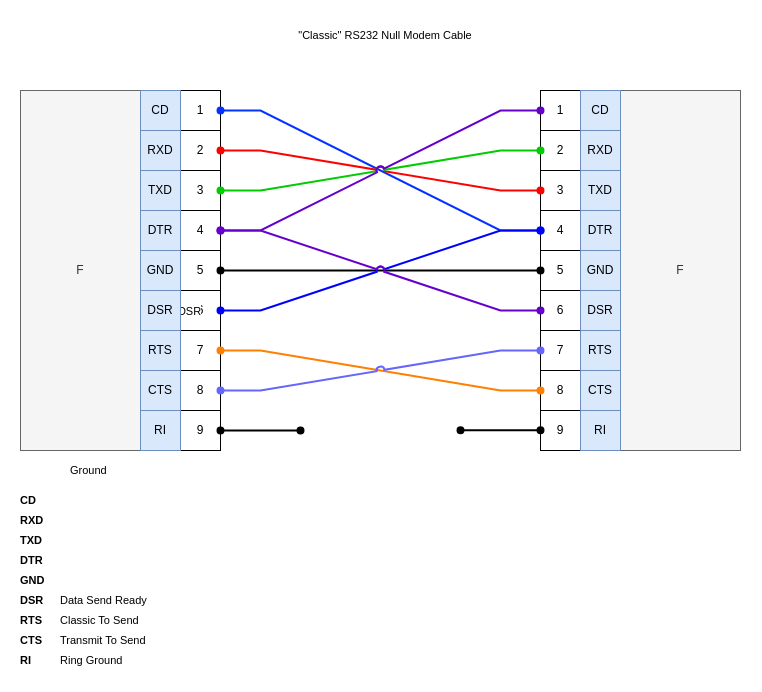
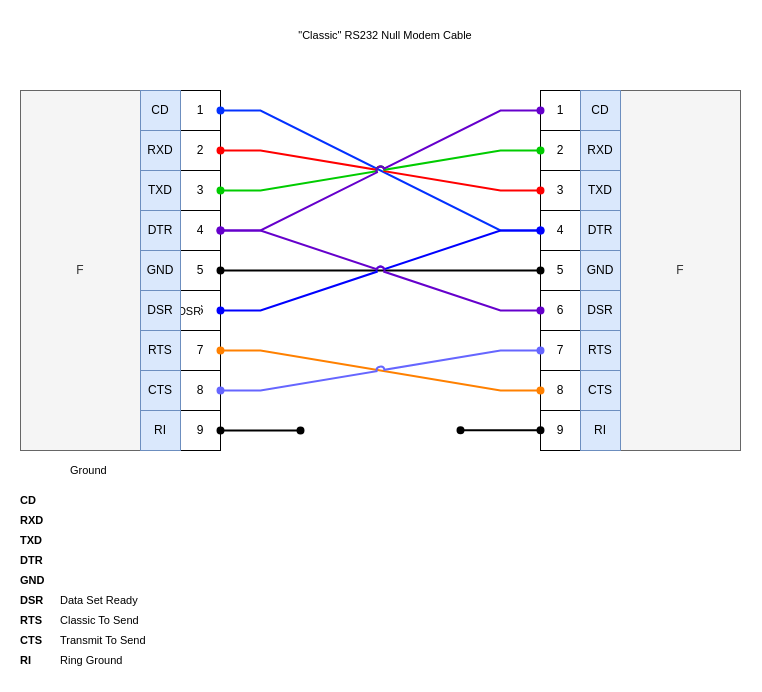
node "Data Send Ready": label "Data Send Ready" -> "Data Set Ready"
